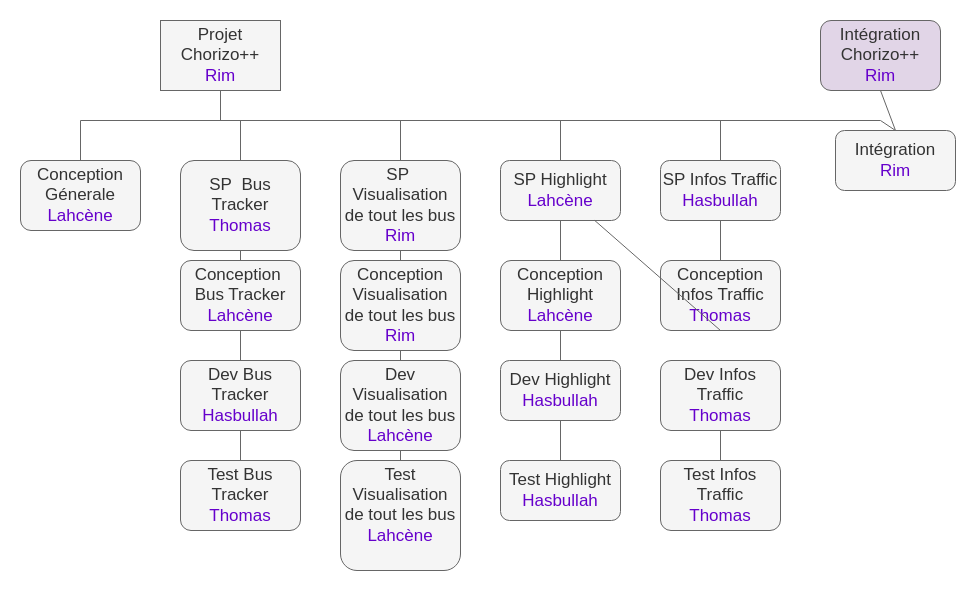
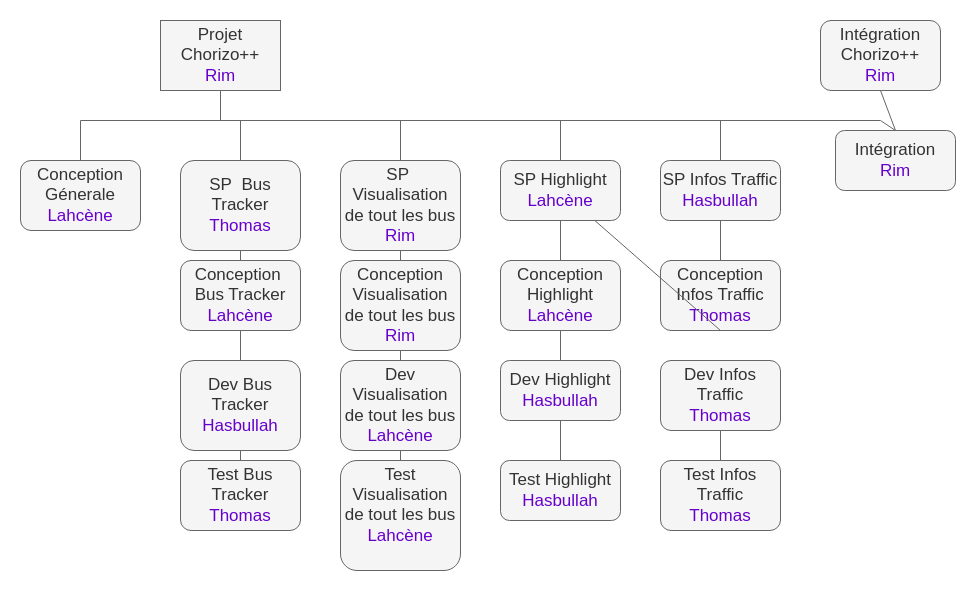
node "Intégration Chorizo++ Rim": fillcolor #e1d5e7 -> #f5f5f5
node "Dev Bus Tracker Hasbullah": size 120x70 -> 120x90
